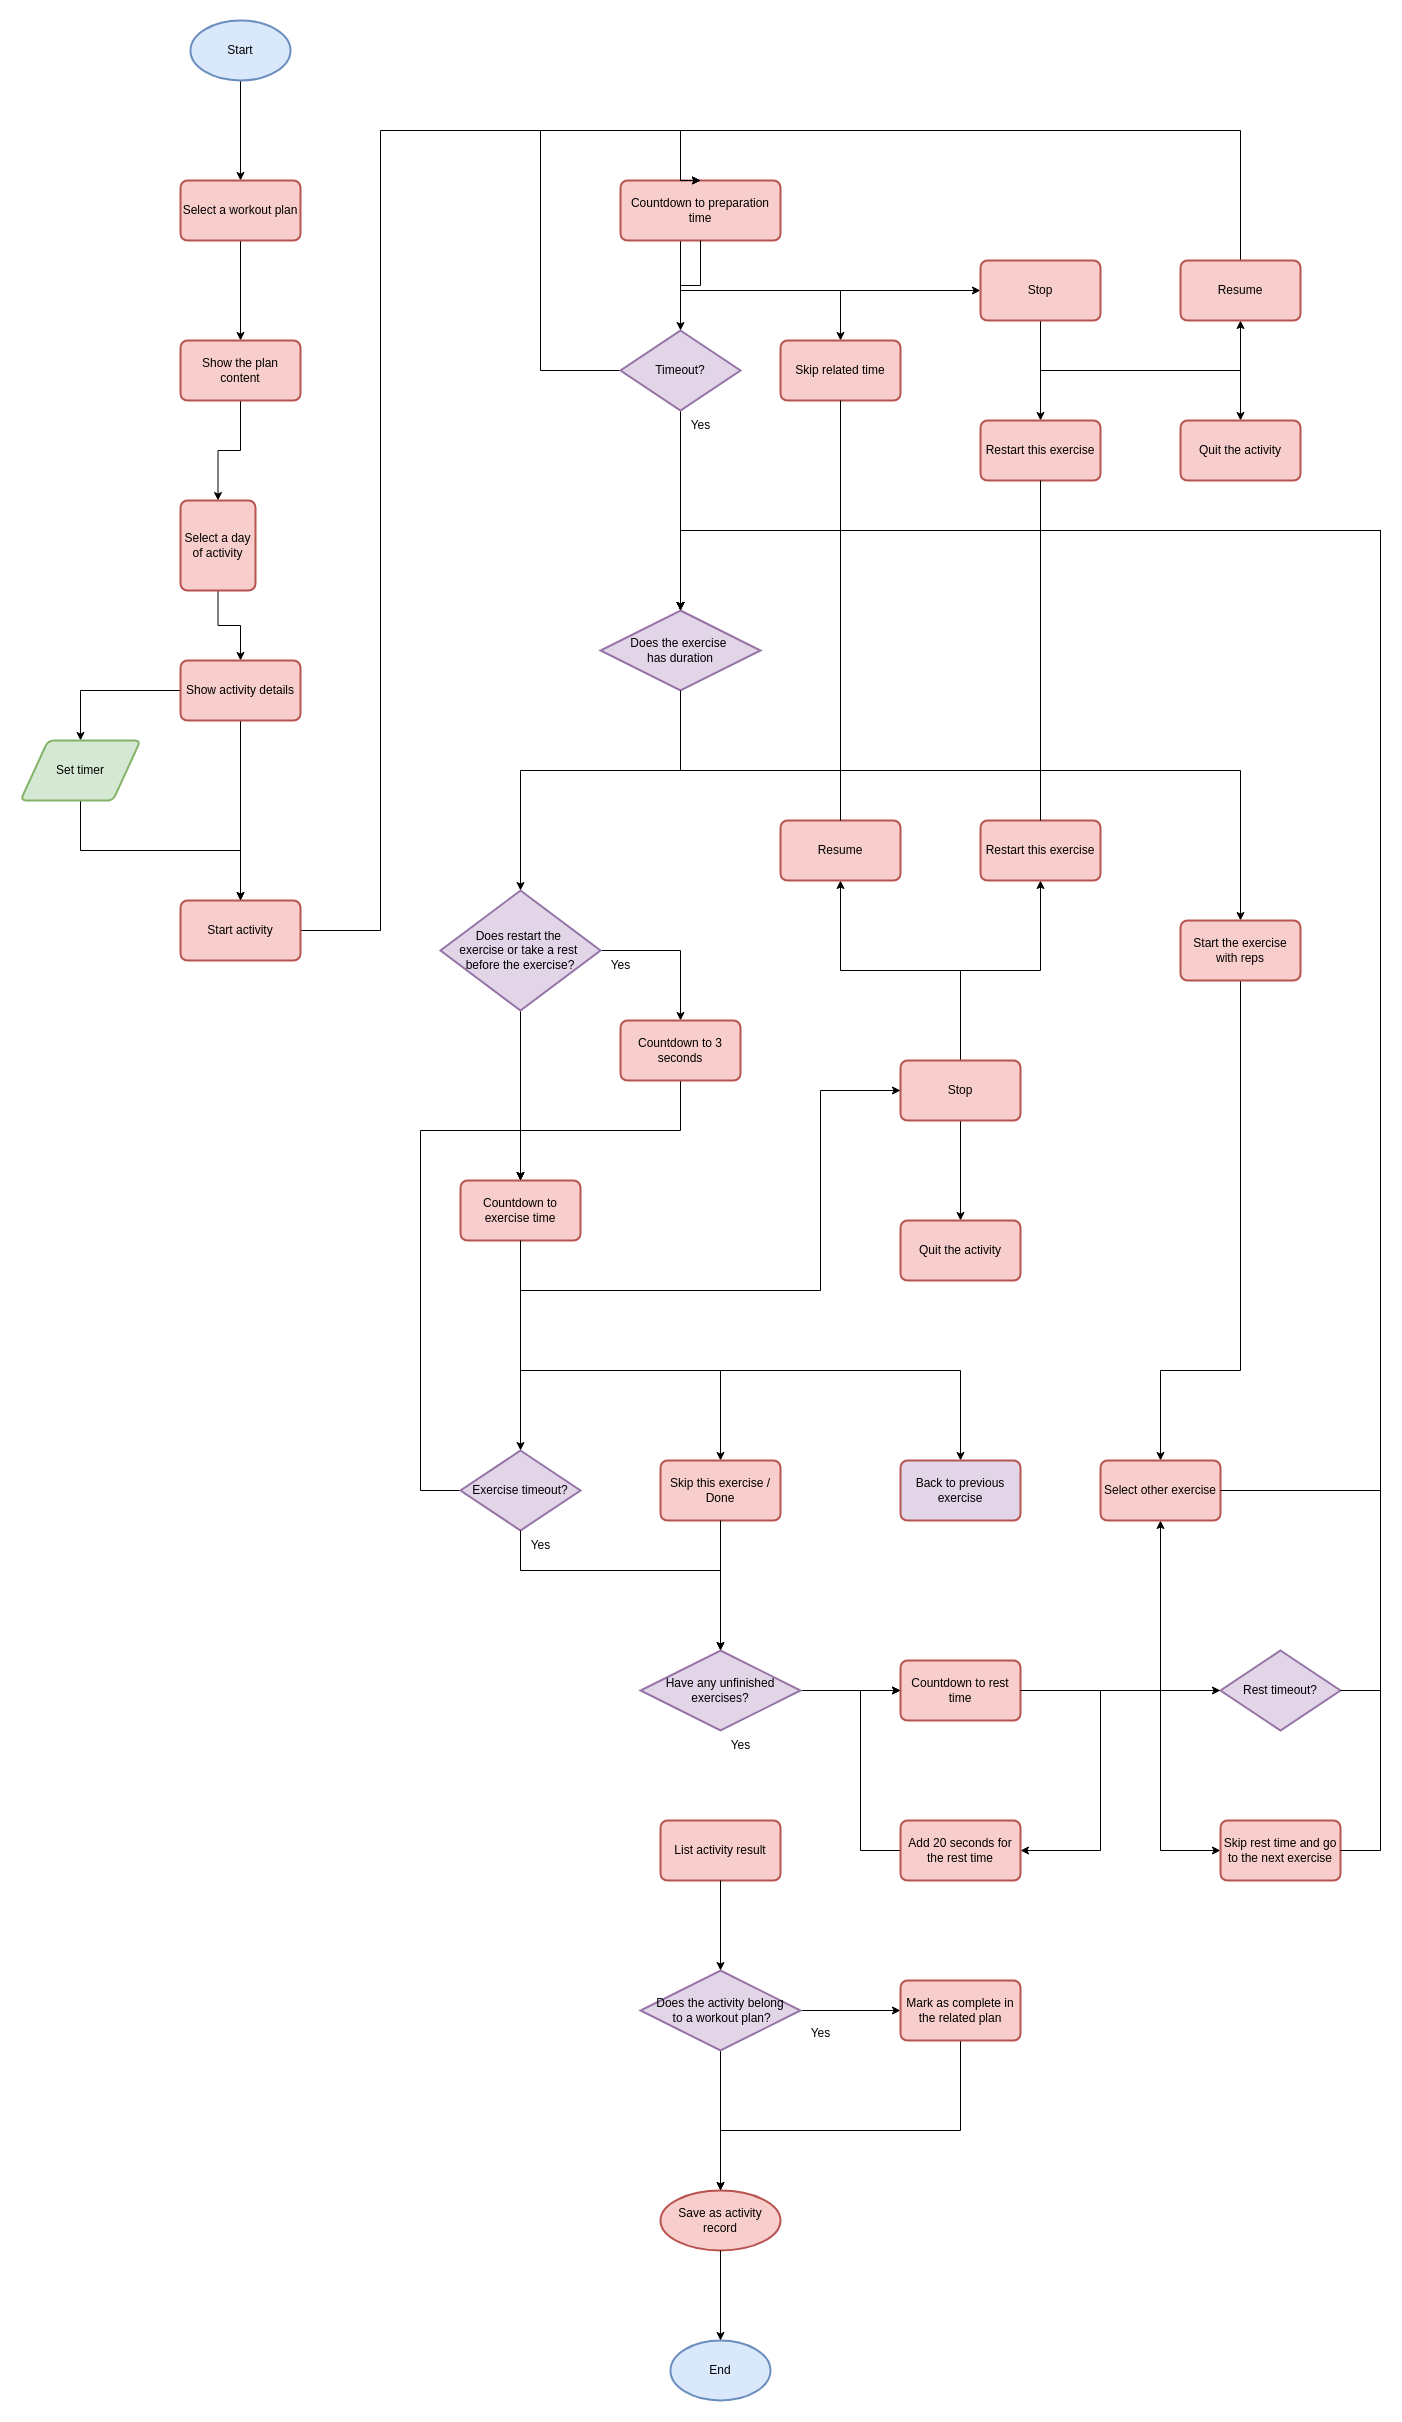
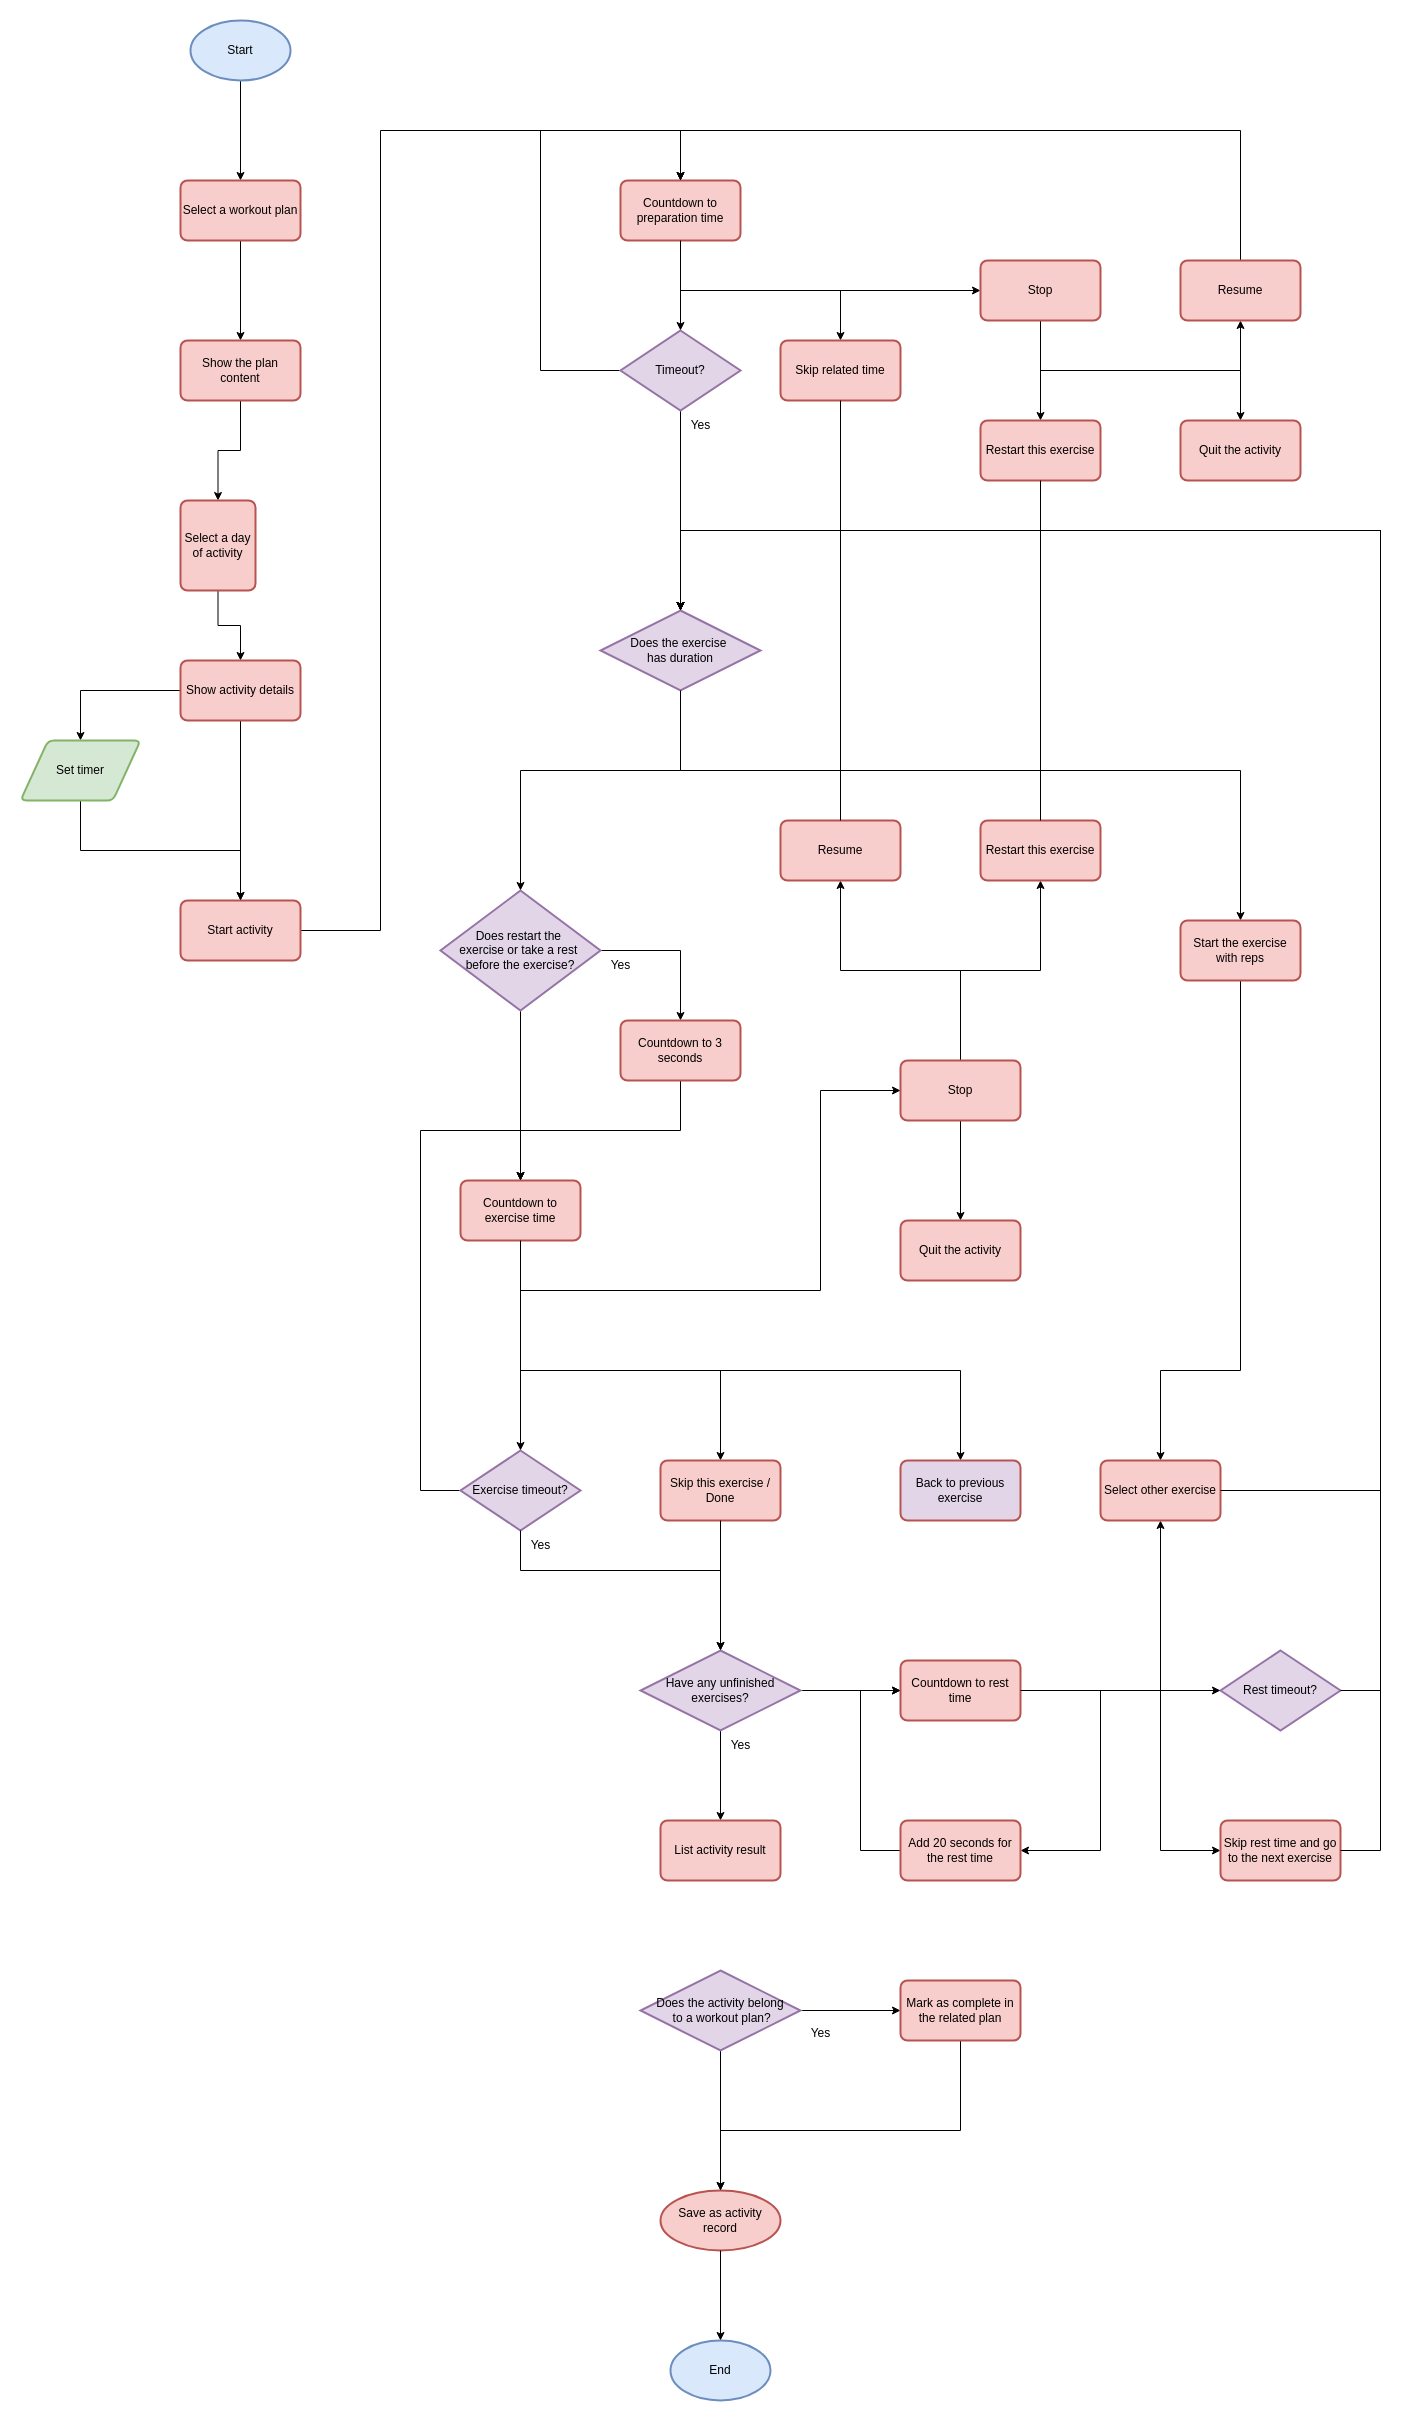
node "Countdown to preparation time": size 160x60 -> 120x60
edge "Have any unfinished exercises?" -> "List activity result": added
edge "List activity result" -> "Does the activity belong to a workout plan?": removed
